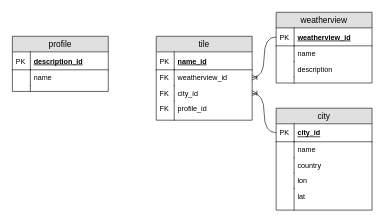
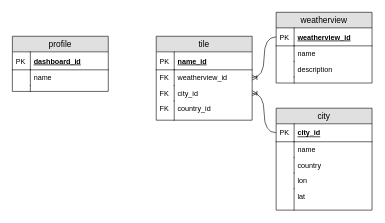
node "description_id": label "description_id" -> "dashboard_id"
node "profile_id": label "profile_id" -> "country_id"
